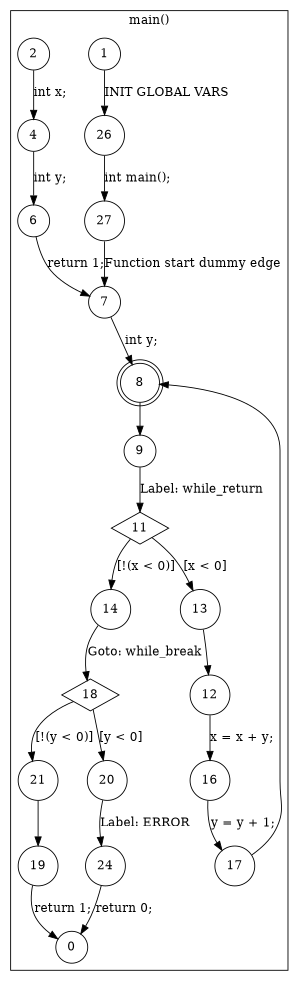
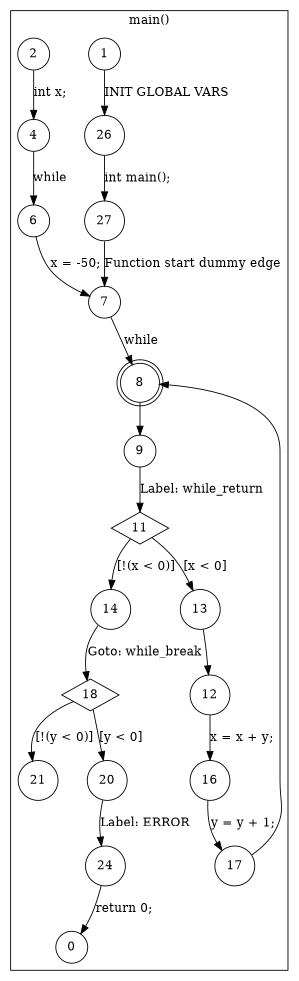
edge "4" -> "6": label "int y;" -> "while"
edge "6" -> "7": label "return 1;" -> "x = -50;"
edge "7" -> "8": label "int y;" -> "while"
node "19": removed
